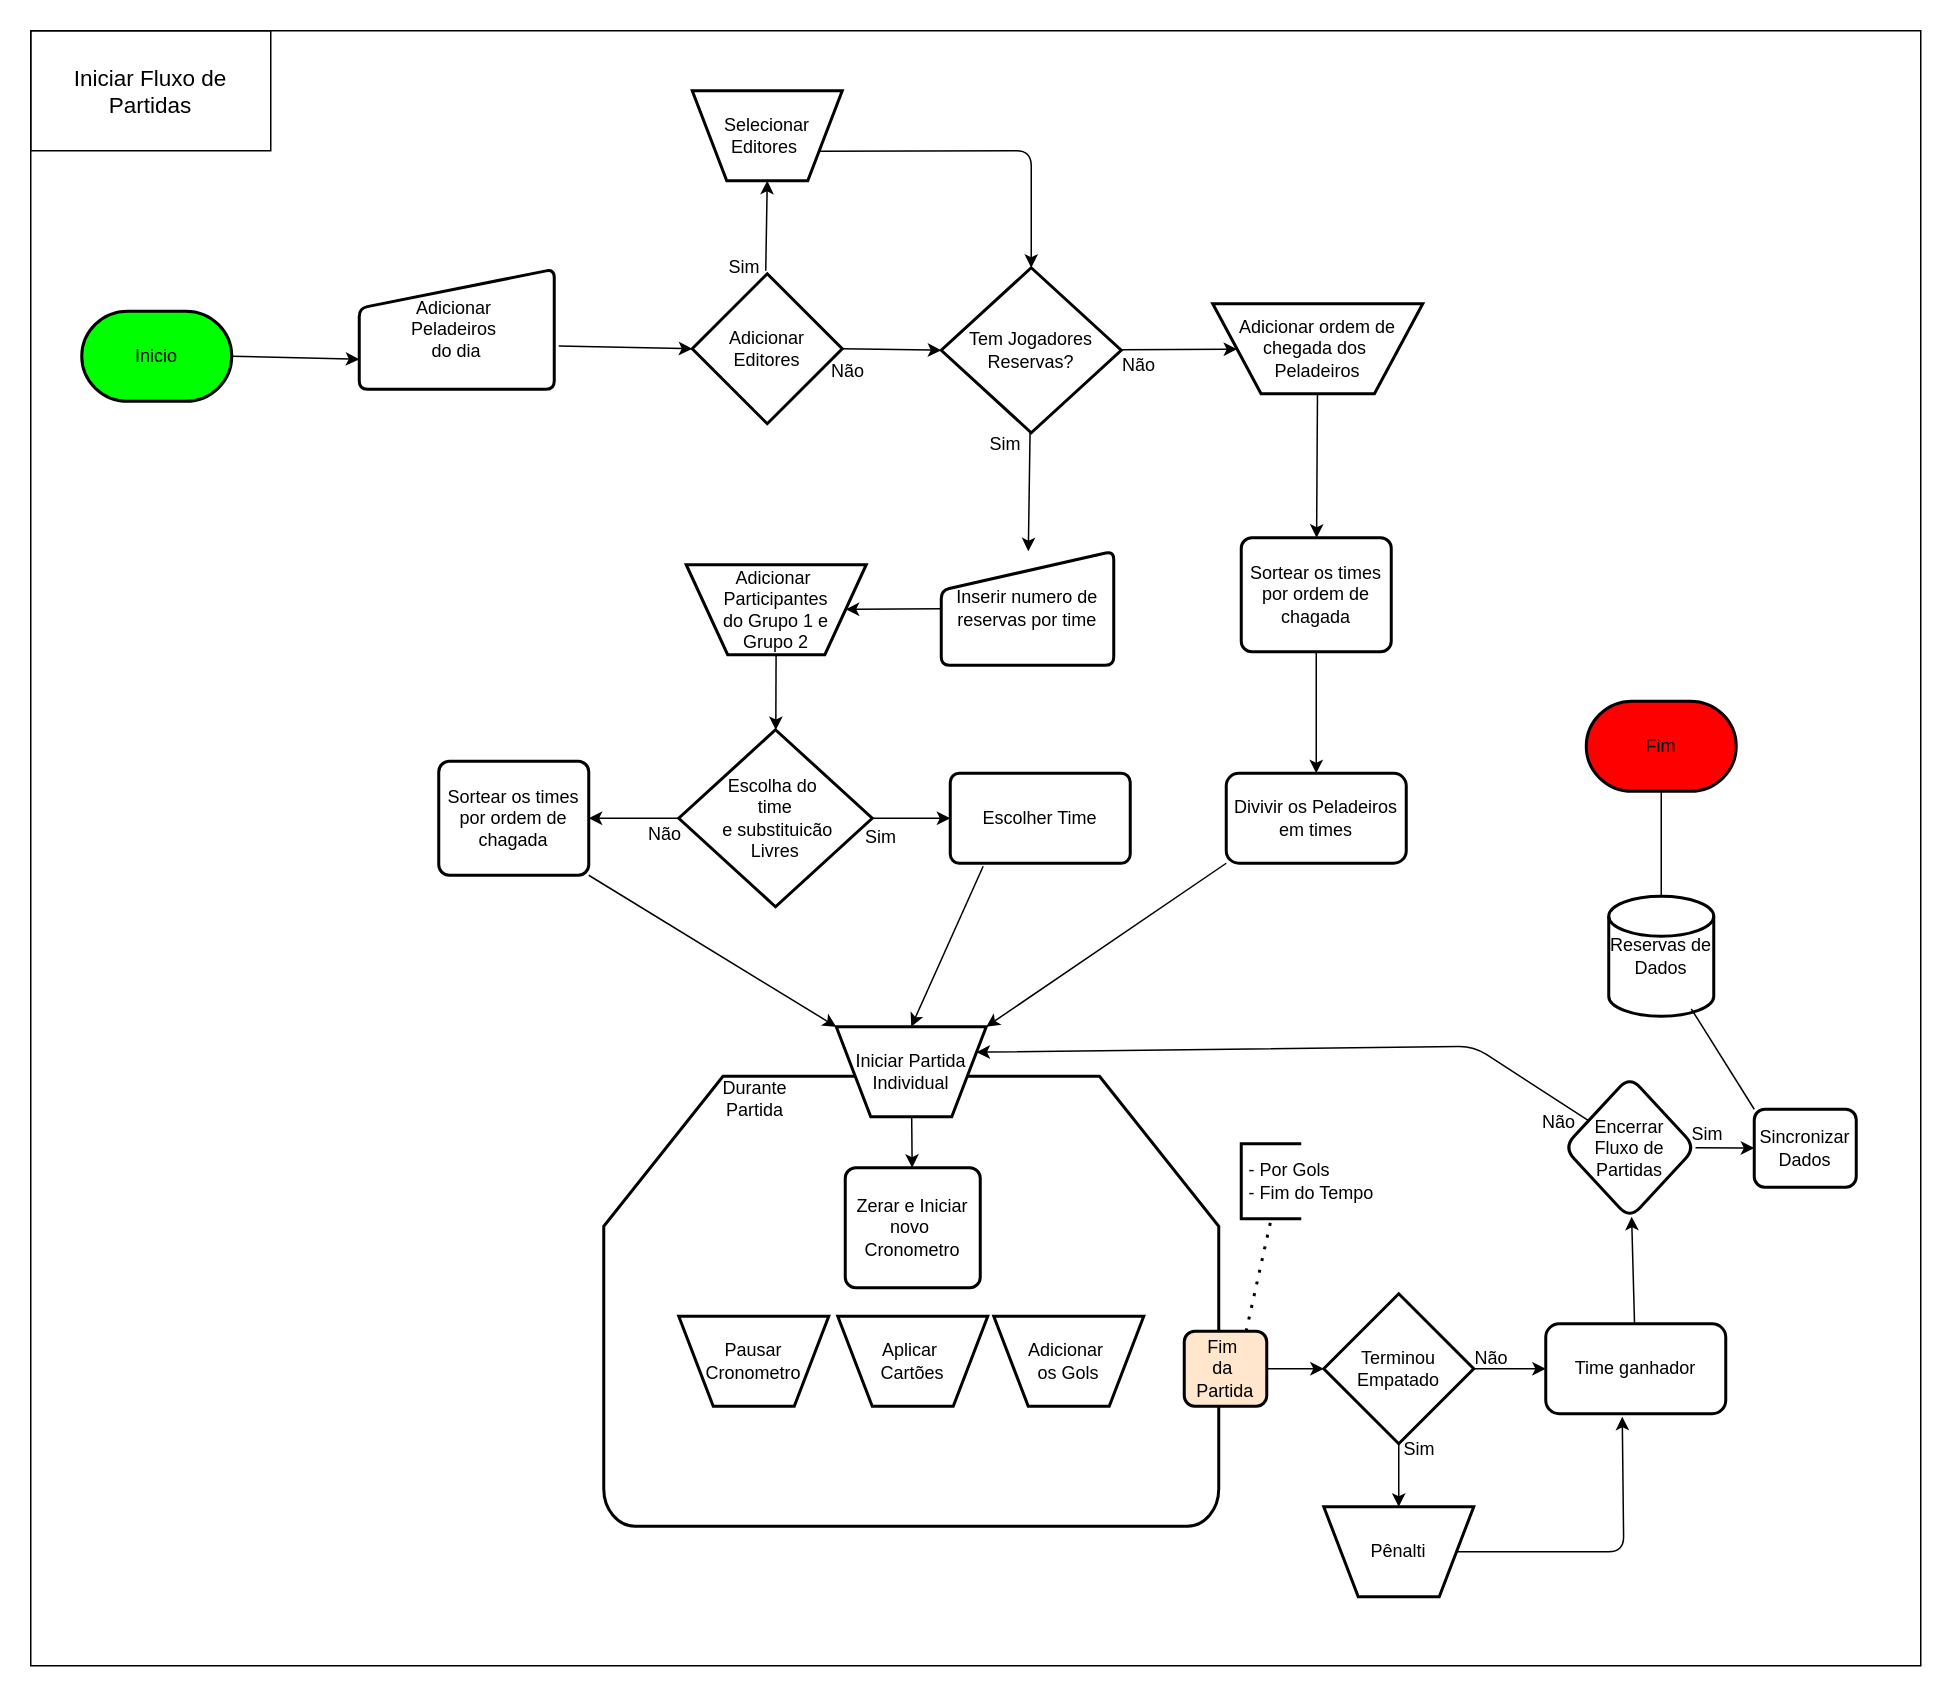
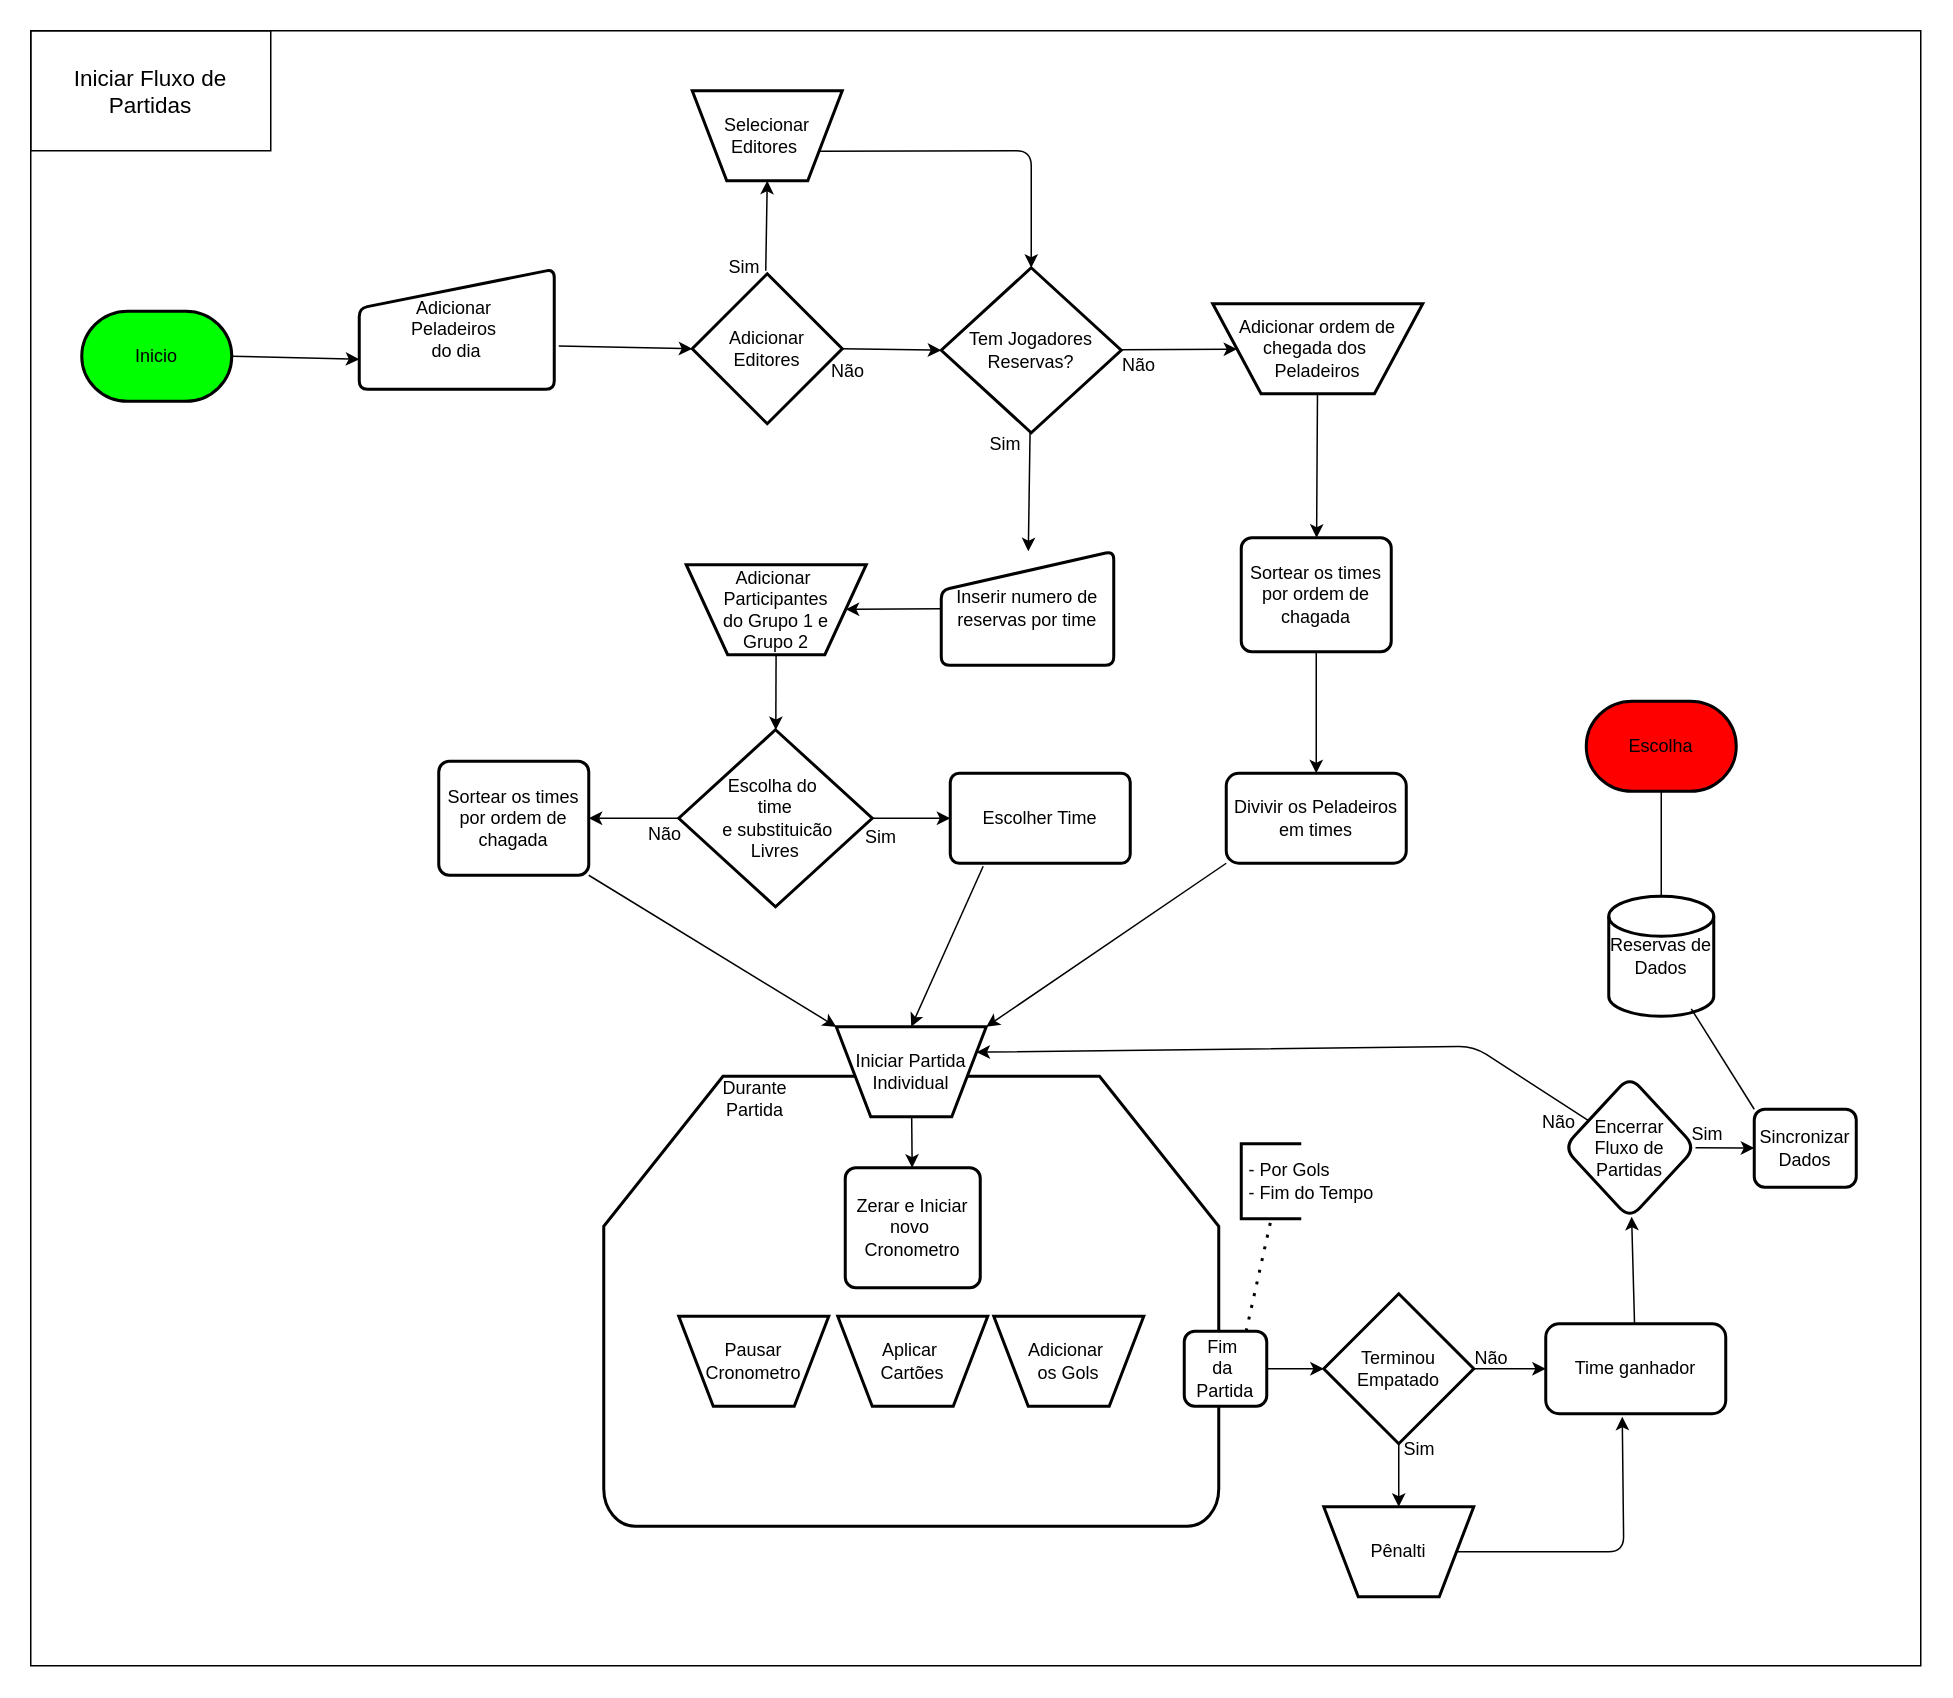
node "Fim": label "Fim" -> "Escolha"
node "Fim da Partida": fillcolor #ffe6cc -> #ffffff
